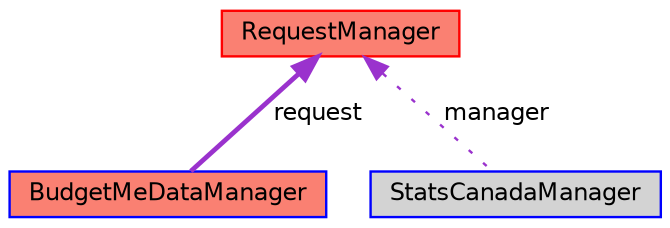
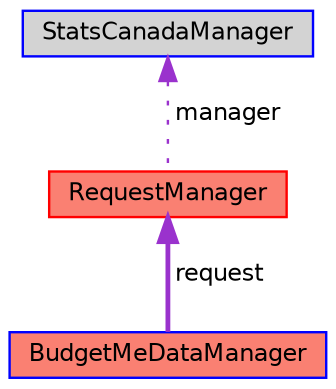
edge "StatsCanadaManager" -> "RequestManager": reversed
